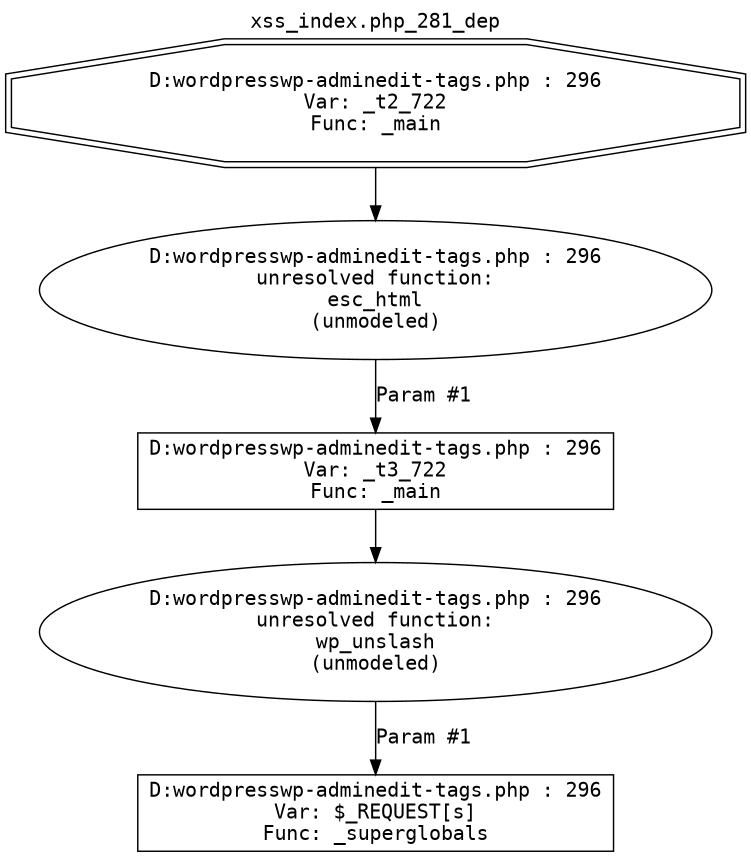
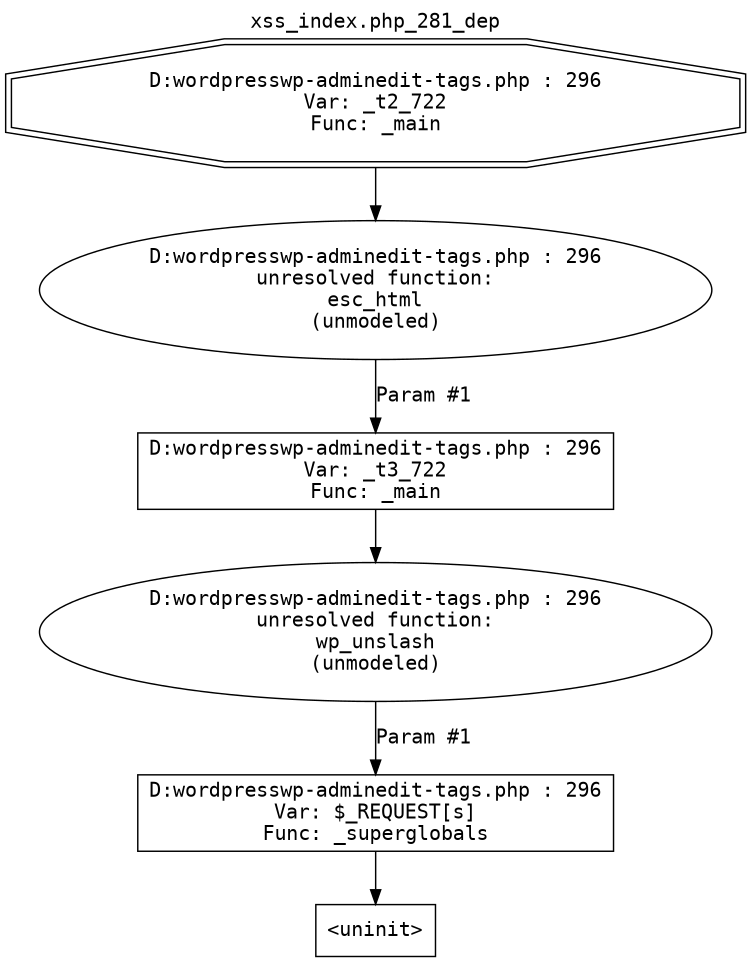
node "<uninit>": added
